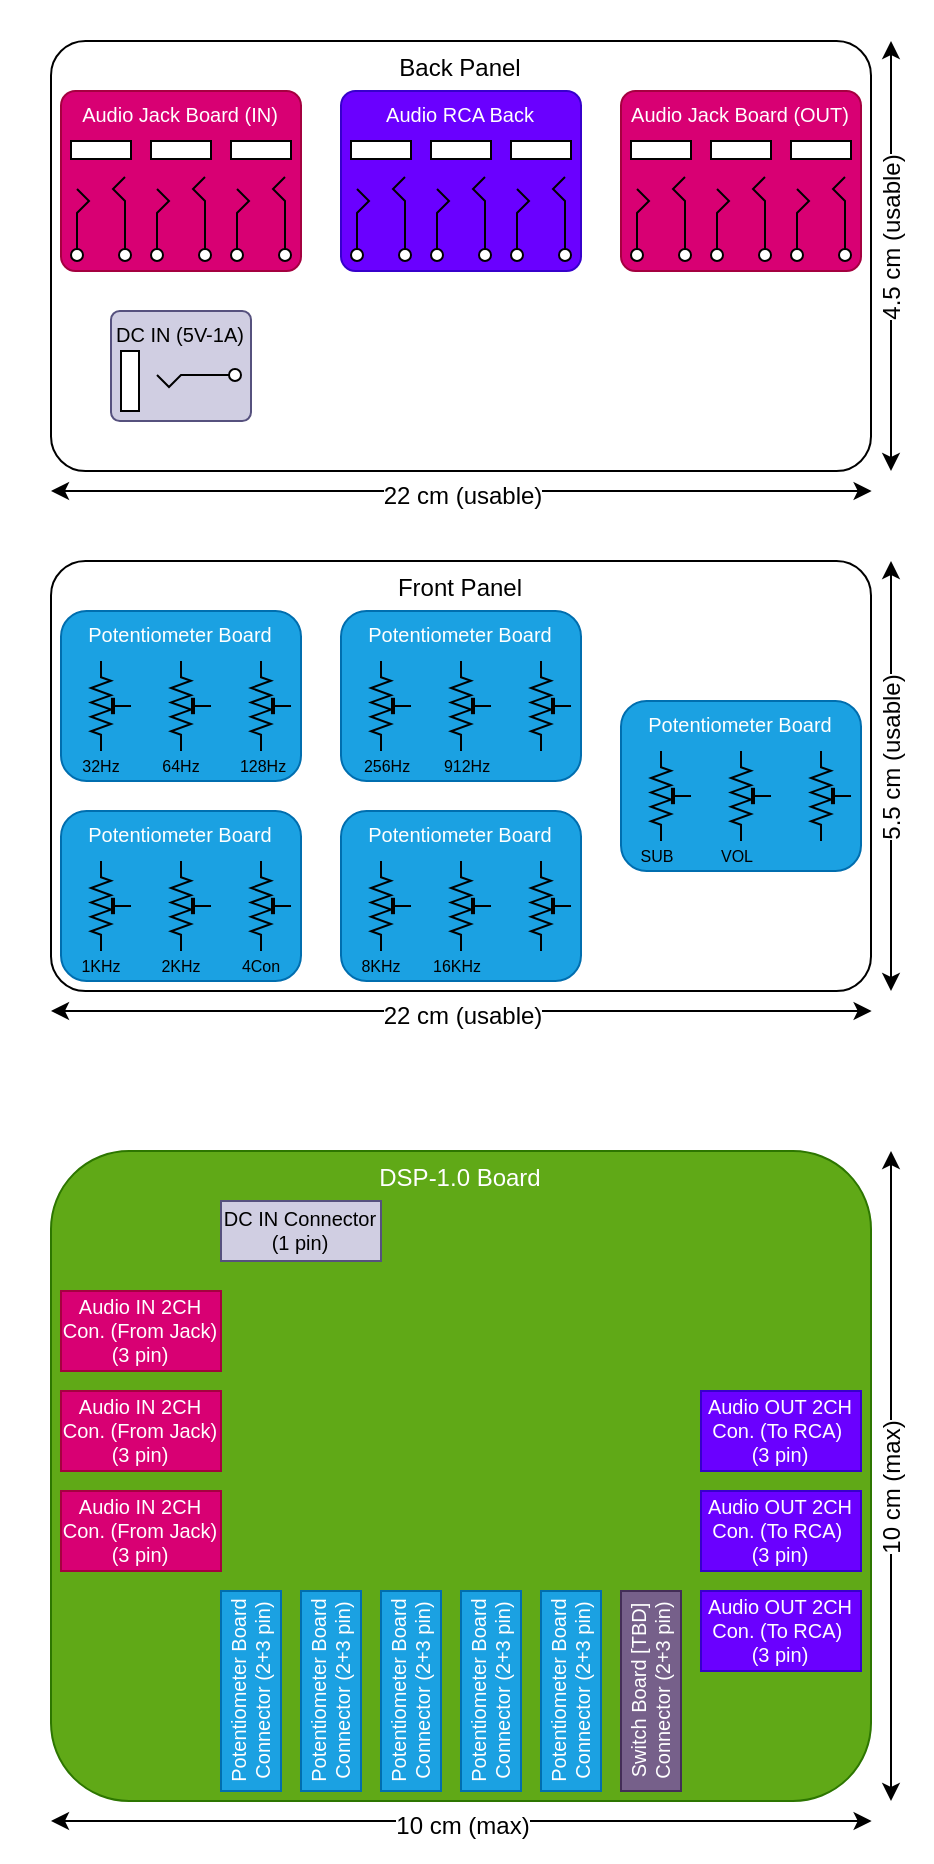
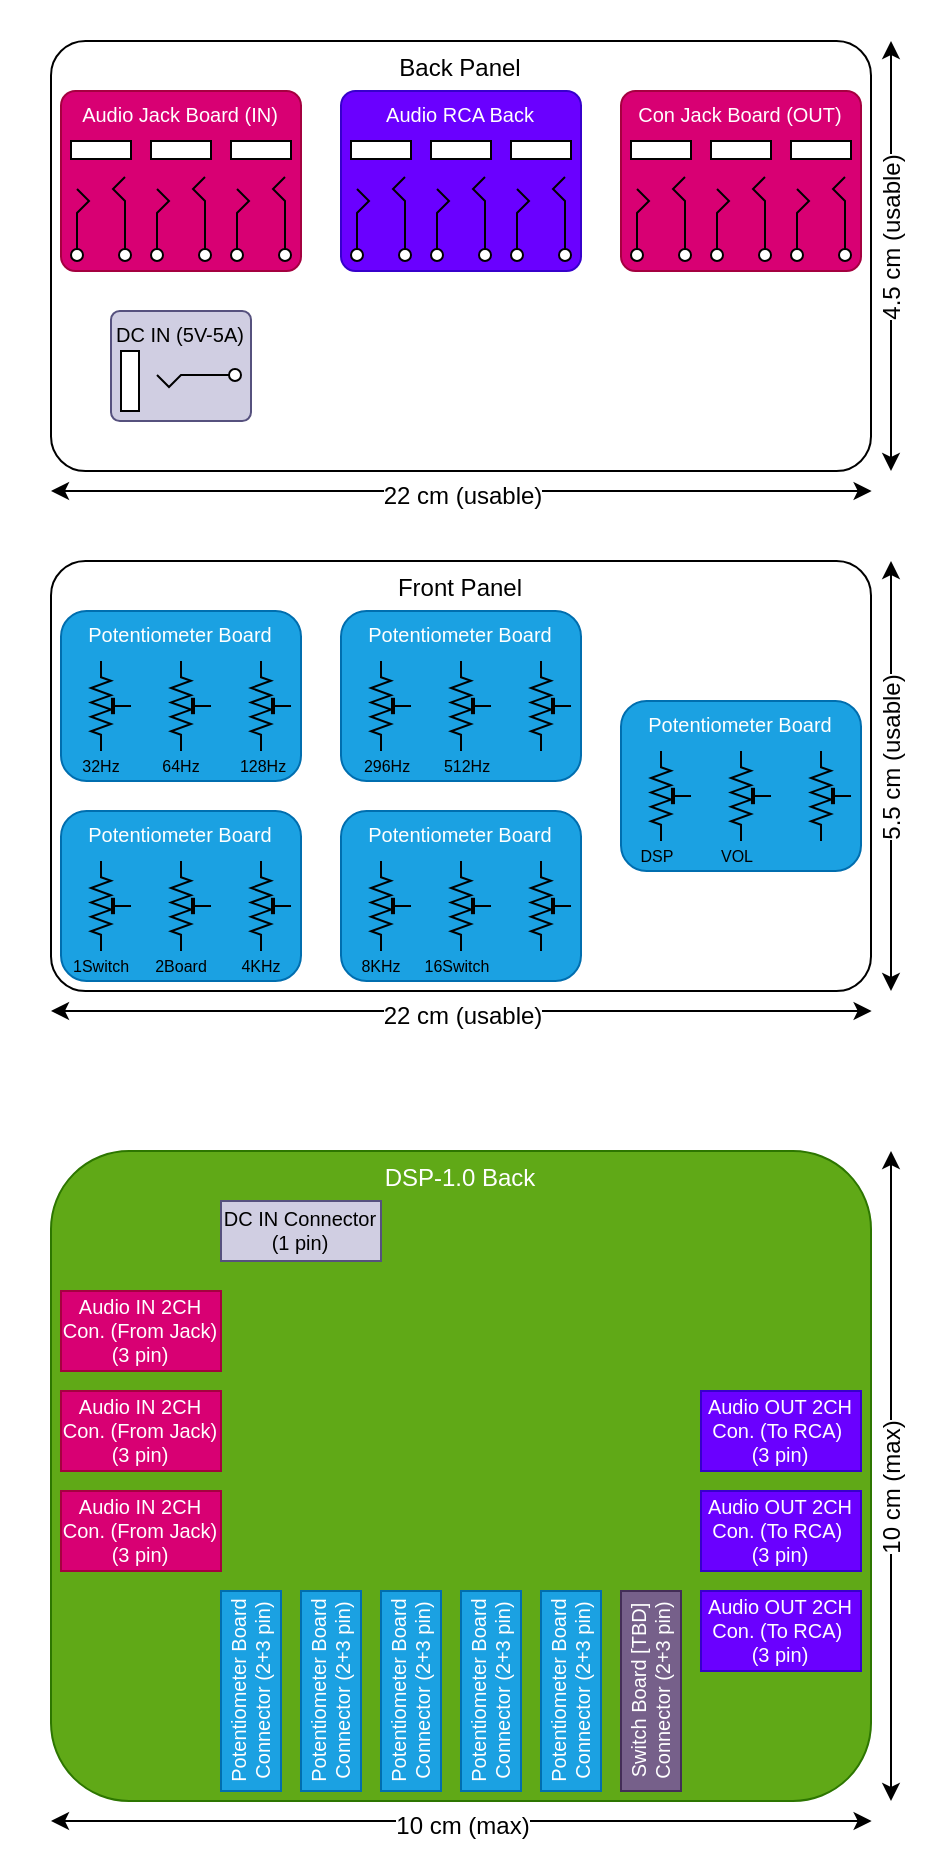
node "Audio Jack Board (OUT)": label "Audio Jack Board (OUT)" -> "Con Jack Board (OUT)"
node "DC IN (5V-1A)": label "DC IN (5V-1A)" -> "DC IN (5V-5A)"
node "256Hz": label "256Hz" -> "296Hz"
node "912Hz": label "912Hz" -> "512Hz"
node "SUB": label "SUB" -> "DSP"
node "1KHz": label "1KHz" -> "1Switch"
node "2KHz": label "2KHz" -> "2Board"
node "4Con": label "4Con" -> "4KHz"
node "16KHz": label "16KHz" -> "16Switch"
node "DSP-1.0 Board": label "DSP-1.0 Board" -> "DSP-1.0 Back"
